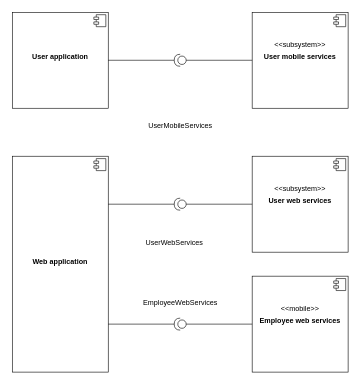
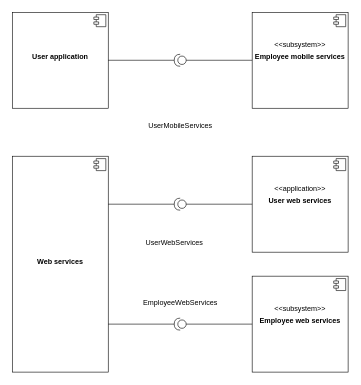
node "<<subsystem>> User mobile services": label "<<subsystem>> User mobile services" -> "<<subsystem>> Employee mobile services"
node "Web application": label "Web application" -> "Web services"
node "<<subsystem>> User web services": label "<<subsystem>> User web services" -> "<<application>> User web services"
node "<<mobile>> Employee web services": label "<<mobile>> Employee web services" -> "<<subsystem>> Employee web services"
